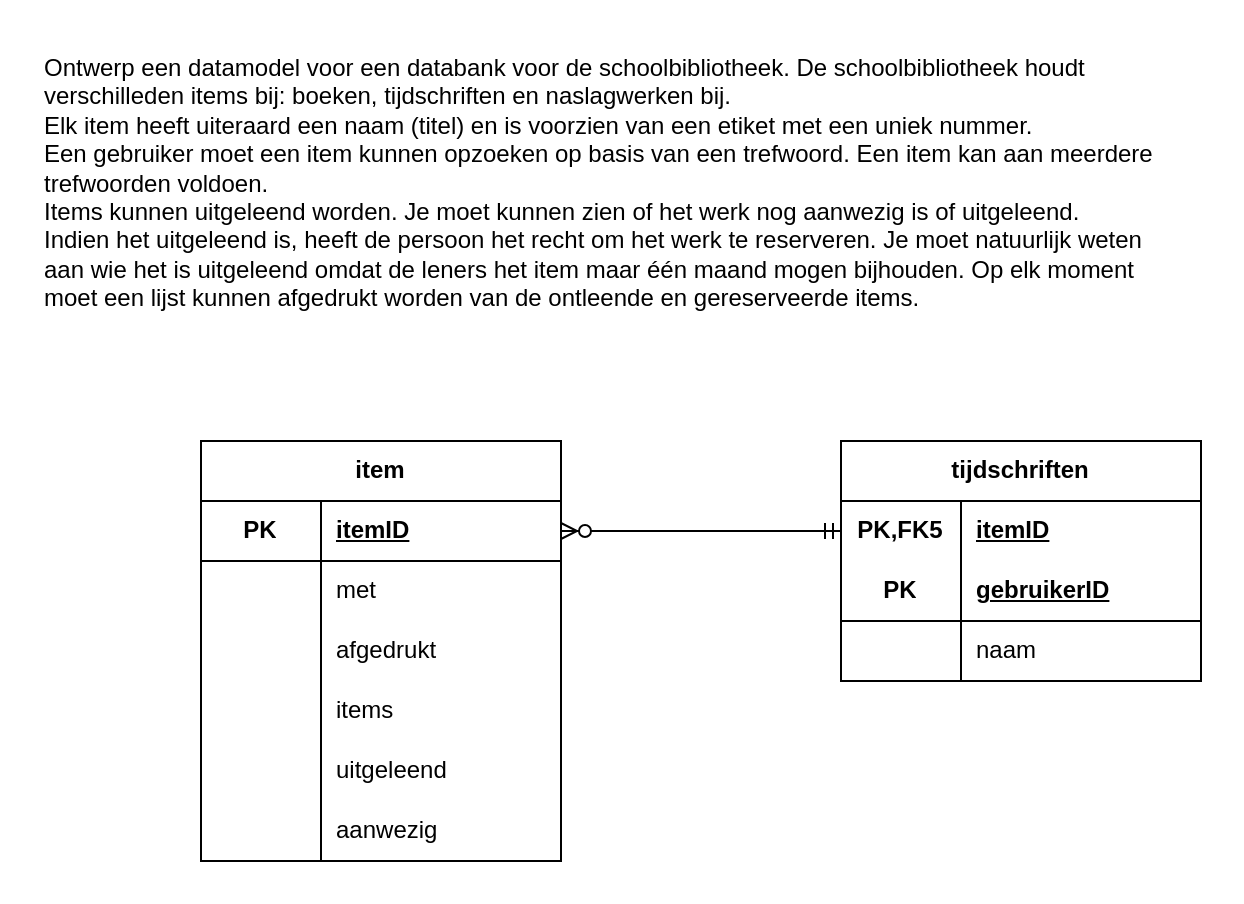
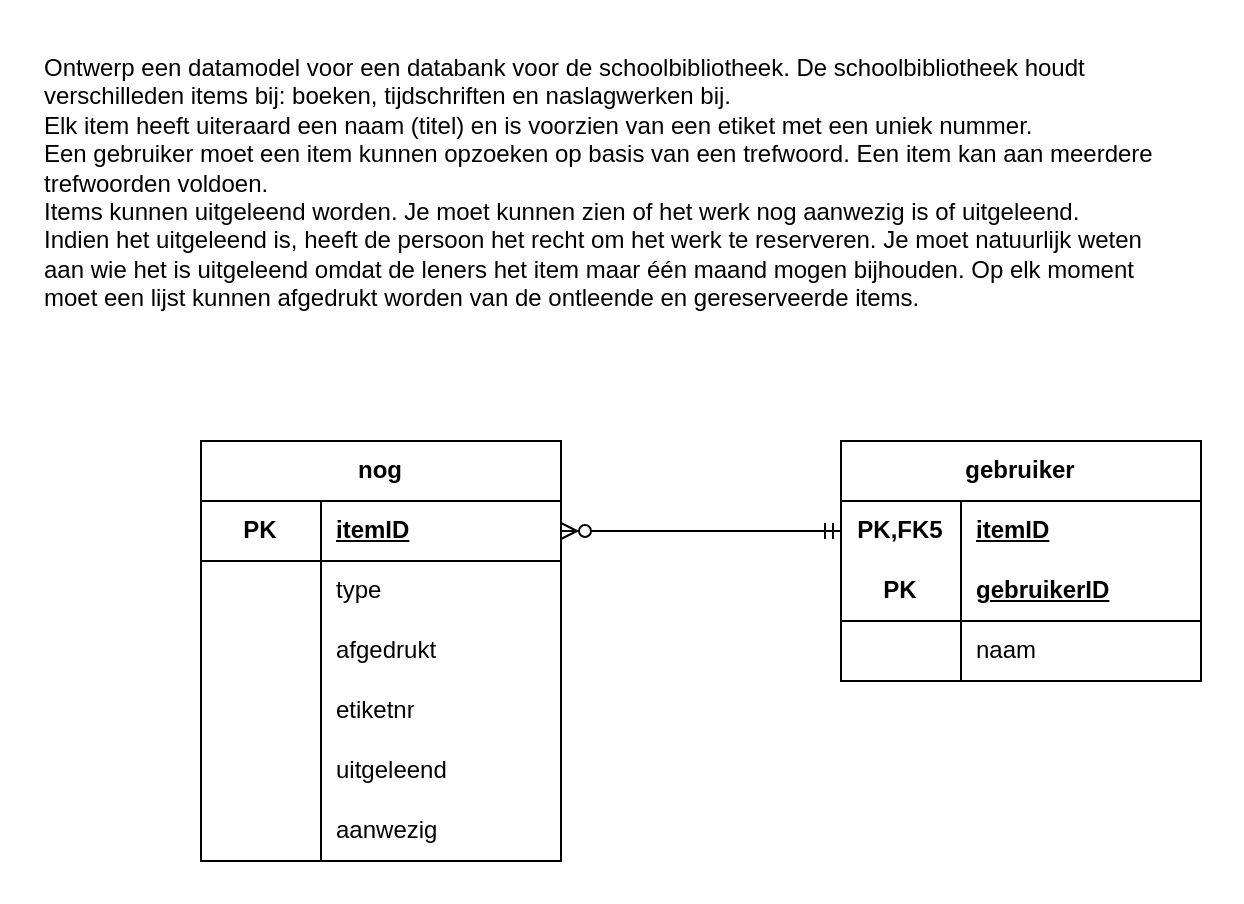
node "item": label "item" -> "nog"
node "tijdschriften": label "tijdschriften" -> "gebruiker"
node "met": label "met" -> "type"
node "items": label "items" -> "etiketnr"
